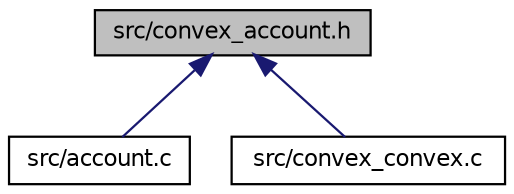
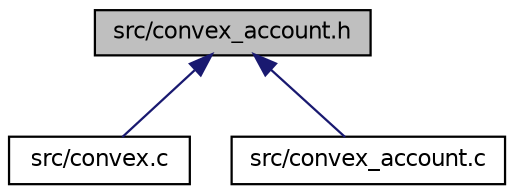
node "src/account.c": label "src/account.c" -> "src/convex.c"
node "src/convex_convex.c": label "src/convex_convex.c" -> "src/convex_account.c"
